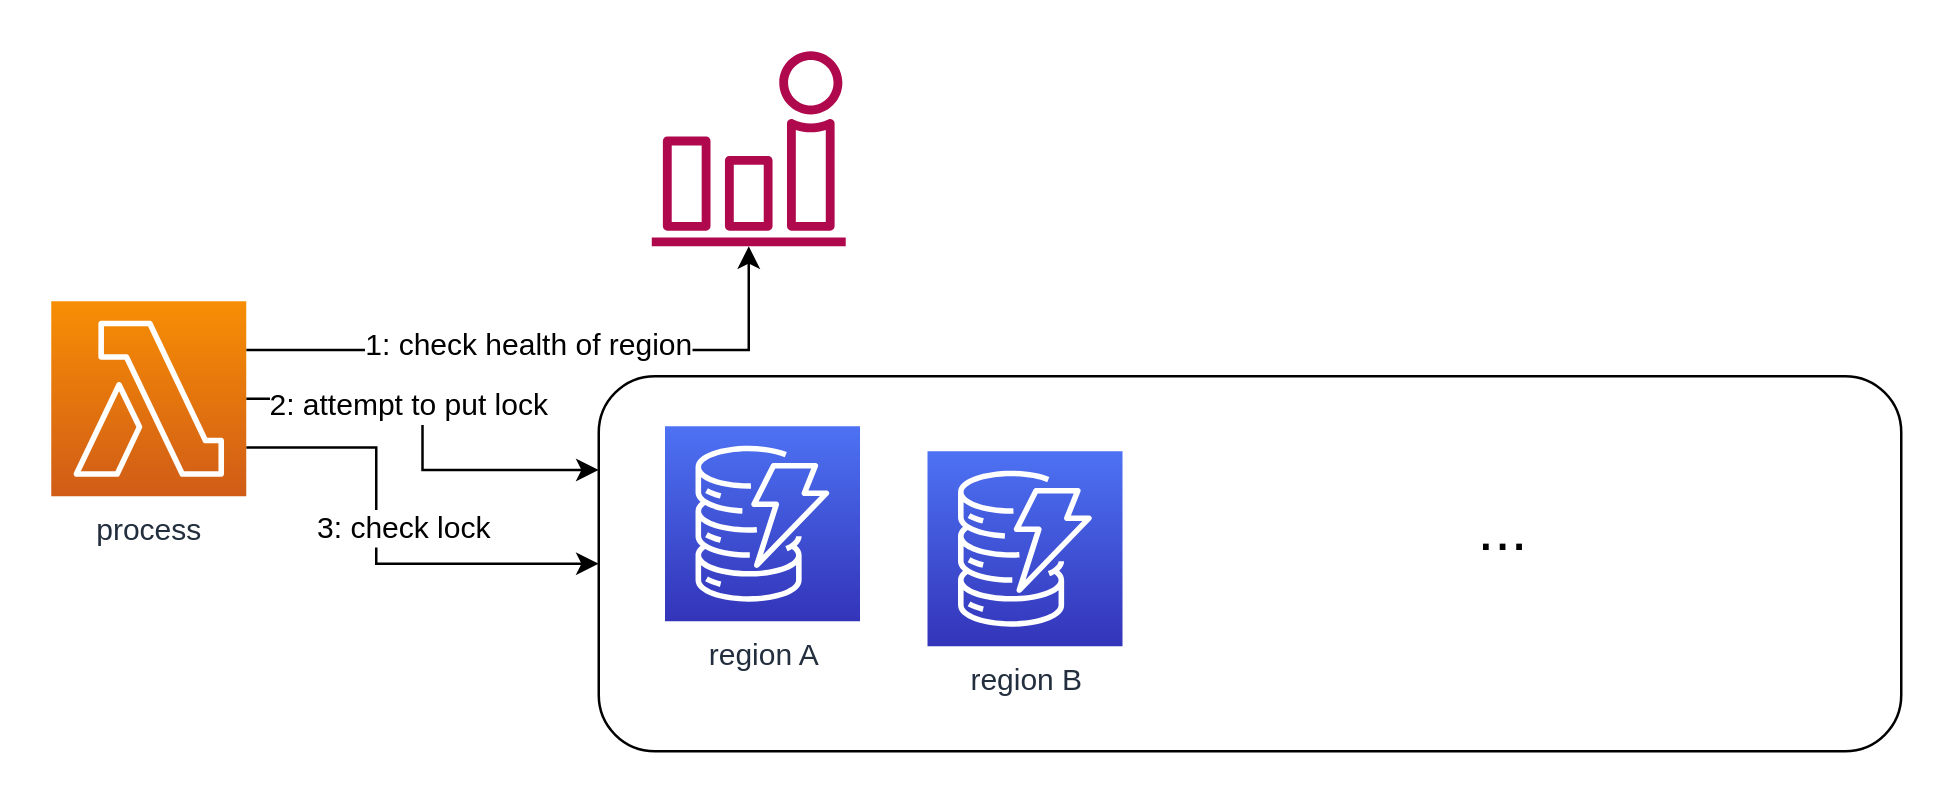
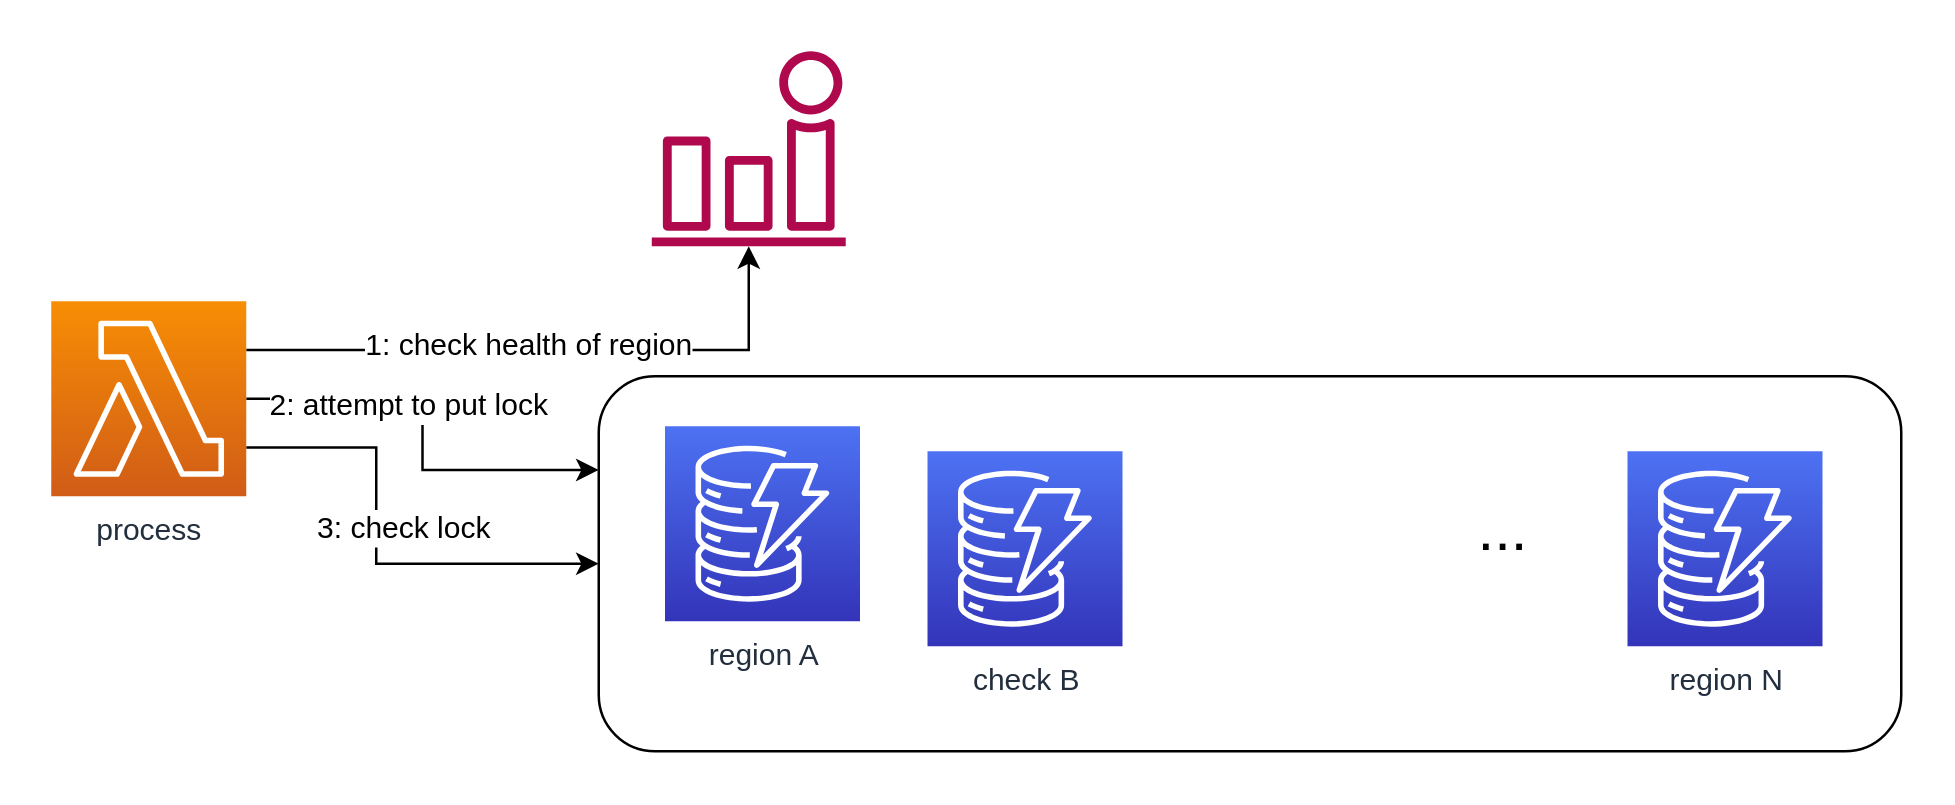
node "region N": added
node "region B": label "region B" -> "check B"
